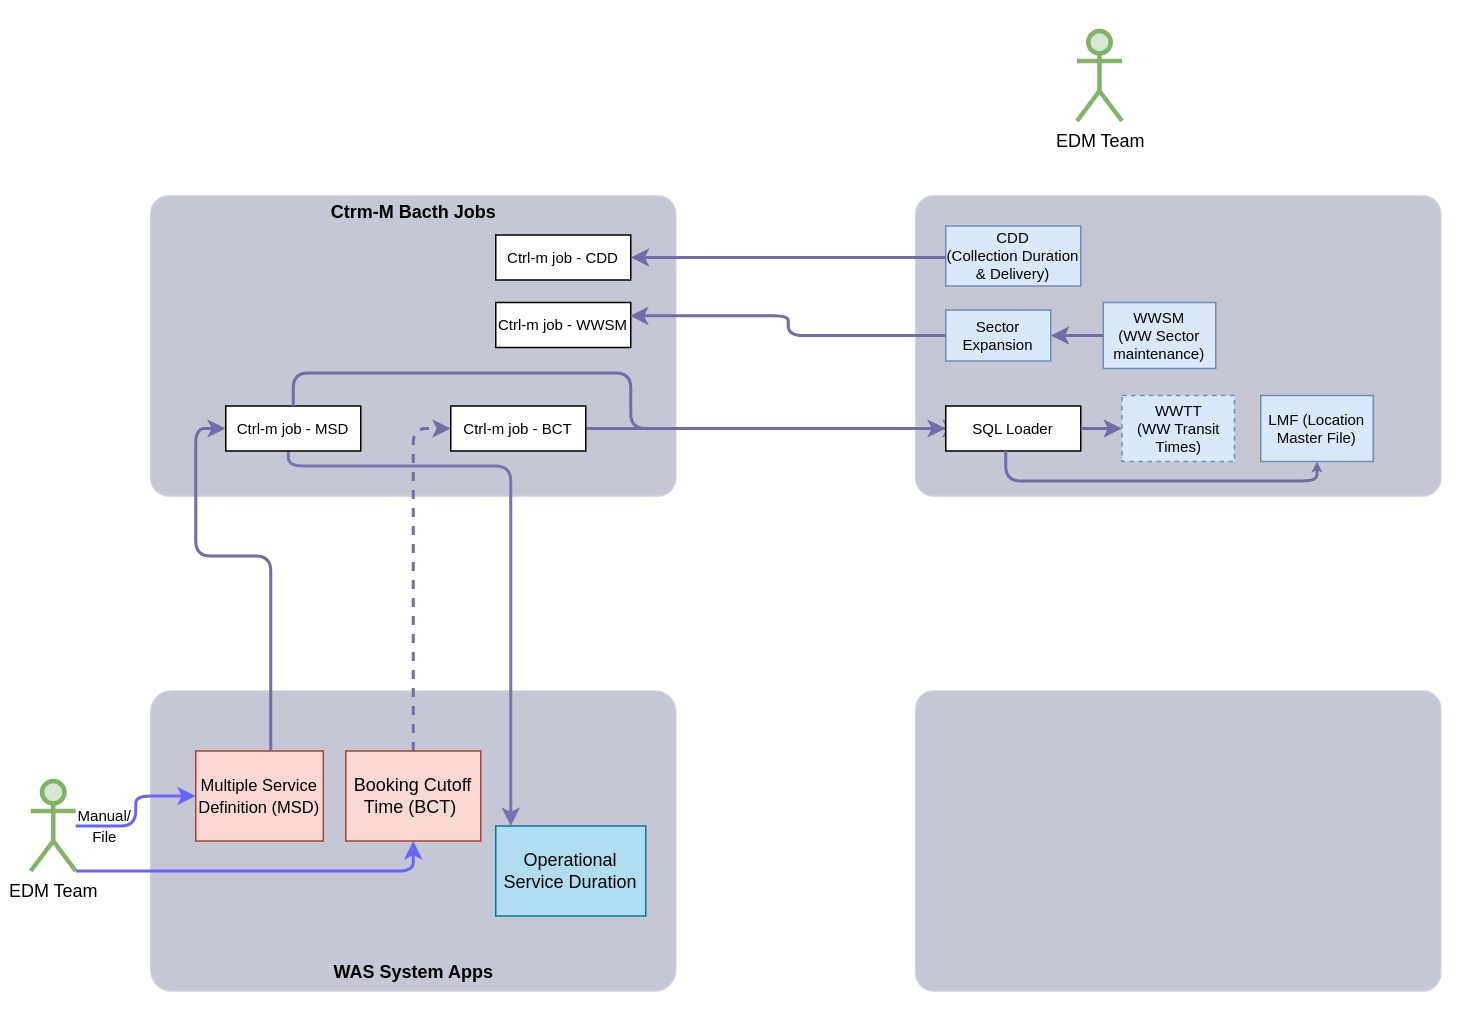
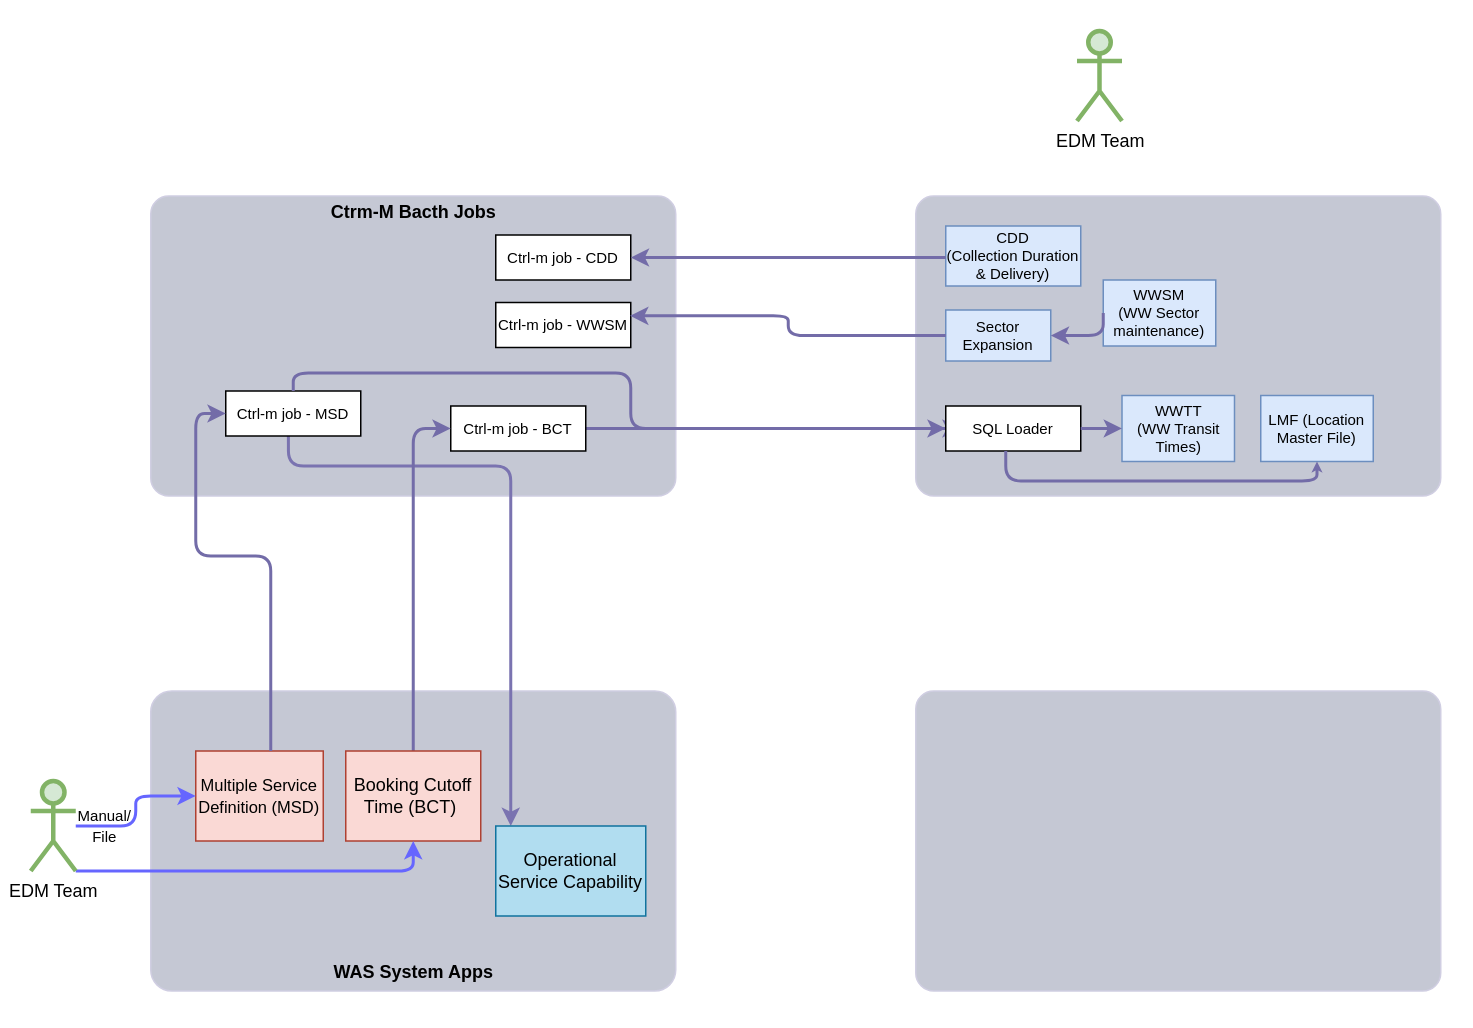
node "WWSM (WW Sector maintenance)": moved (1160, 335) -> (1160, 313)
node "Ctrl-m job - MSD": moved (293, 428) -> (293, 413)
node "WWTT (WW Transit Times)": style dashed -> solid
edge "Booking Cutoff Time (BCT)" -> "Ctrl-m job - BCT": style dashed -> solid
node "Operational Service Duration": label "Operational Service Duration" -> "Operational Service Capability"
